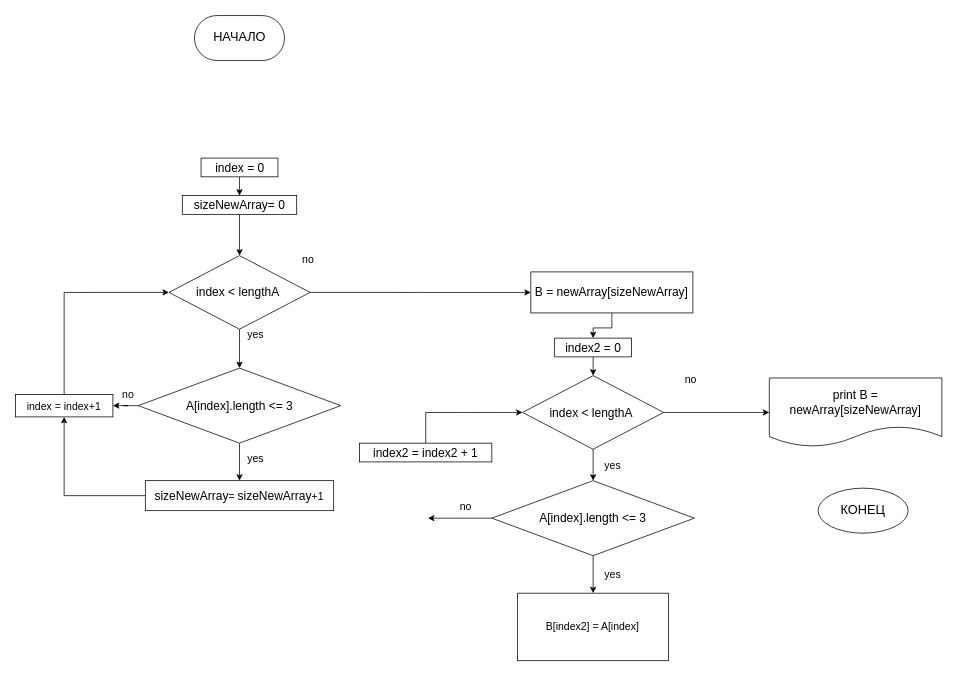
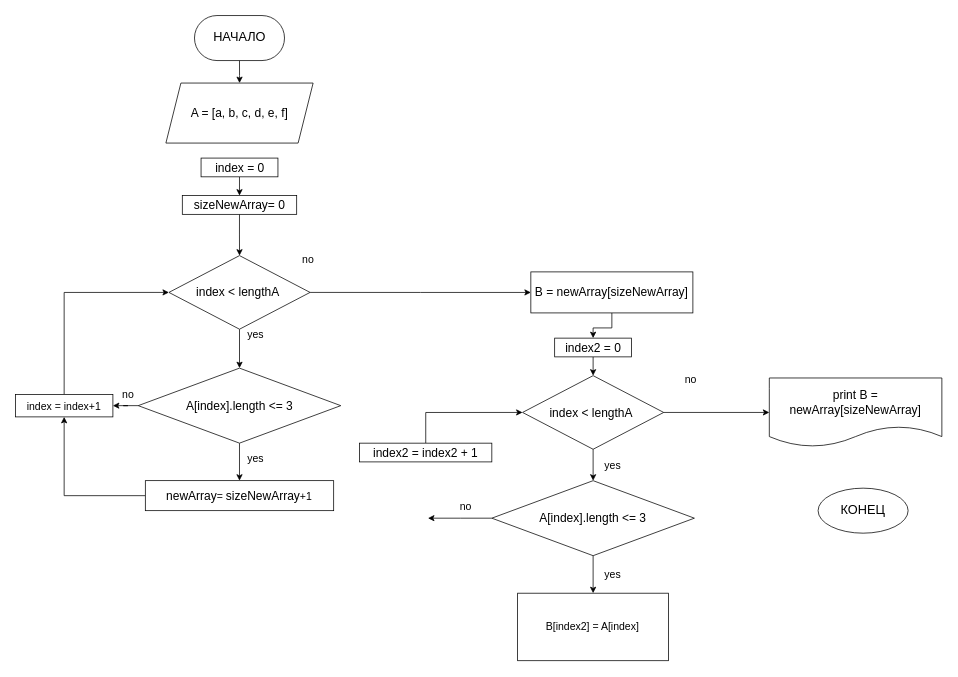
edge "НАЧАЛО" -> "A = [a, b, c, d, e, f]": added
node "A = [a, b, c, d, e, f]": added
node "sizeNewArray= sizeNewArray+1": label "sizeNewArray= sizeNewArray+1" -> "newArray= sizeNewArray+1"
